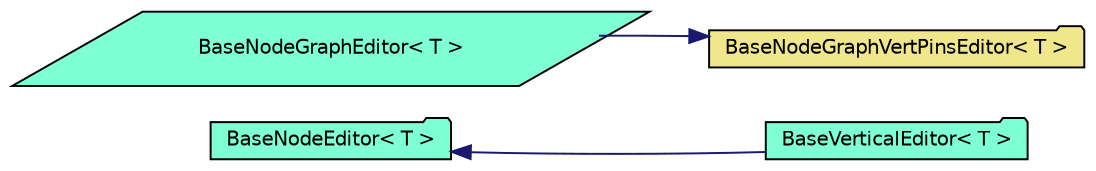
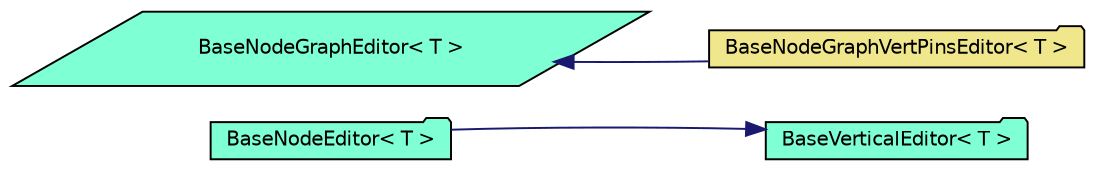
edge "BaseNodeGraphEditor< T >" -> "BaseNodeGraphVertPinsEditor< T >": reversed
edge "BaseVerticalEditor< T >" -> "BaseNodeEditor< T >": reversed
